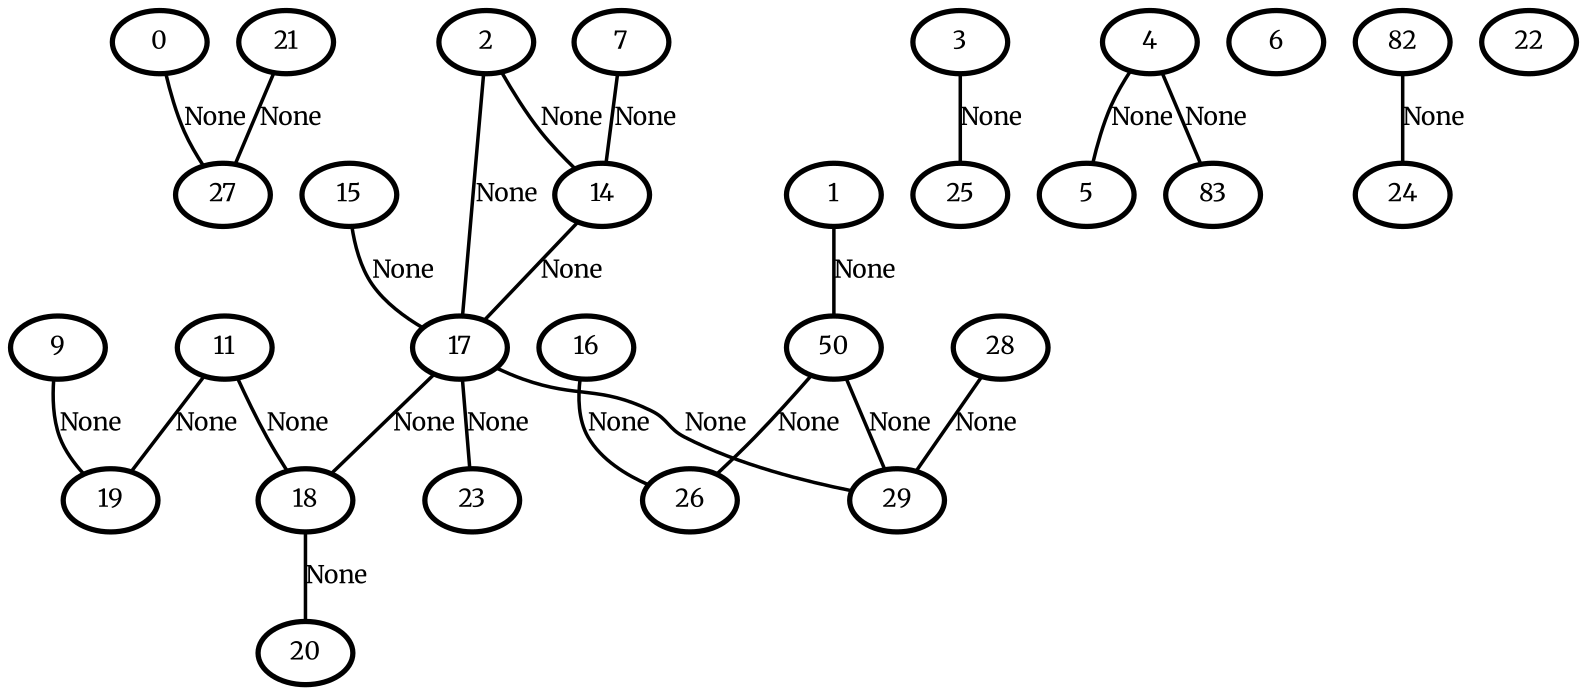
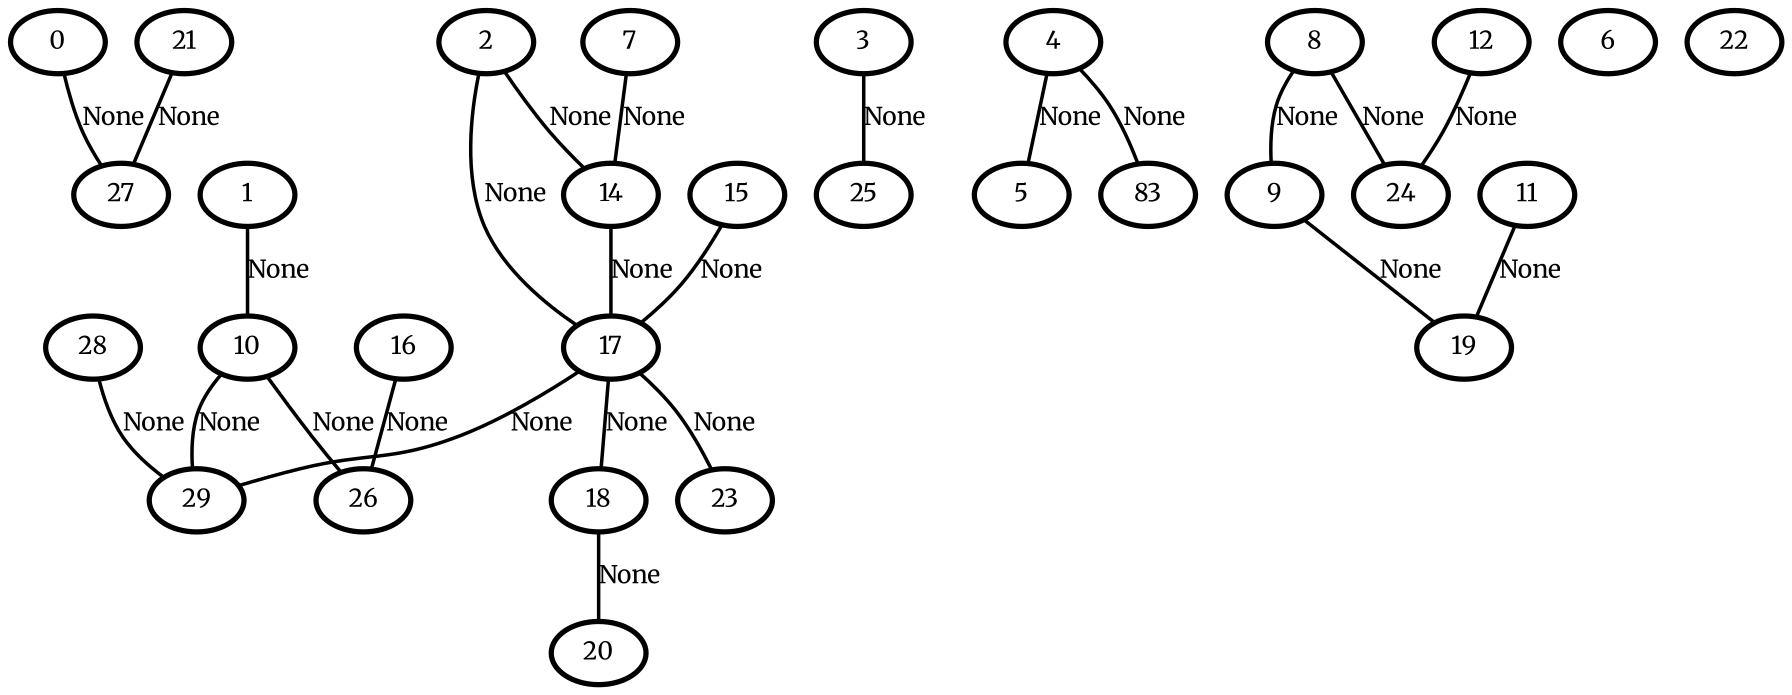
node "8": added
node "82": label "82" -> "12"
node "50": label "50" -> "10"
edge "11" -- "18": removed, label "None"
